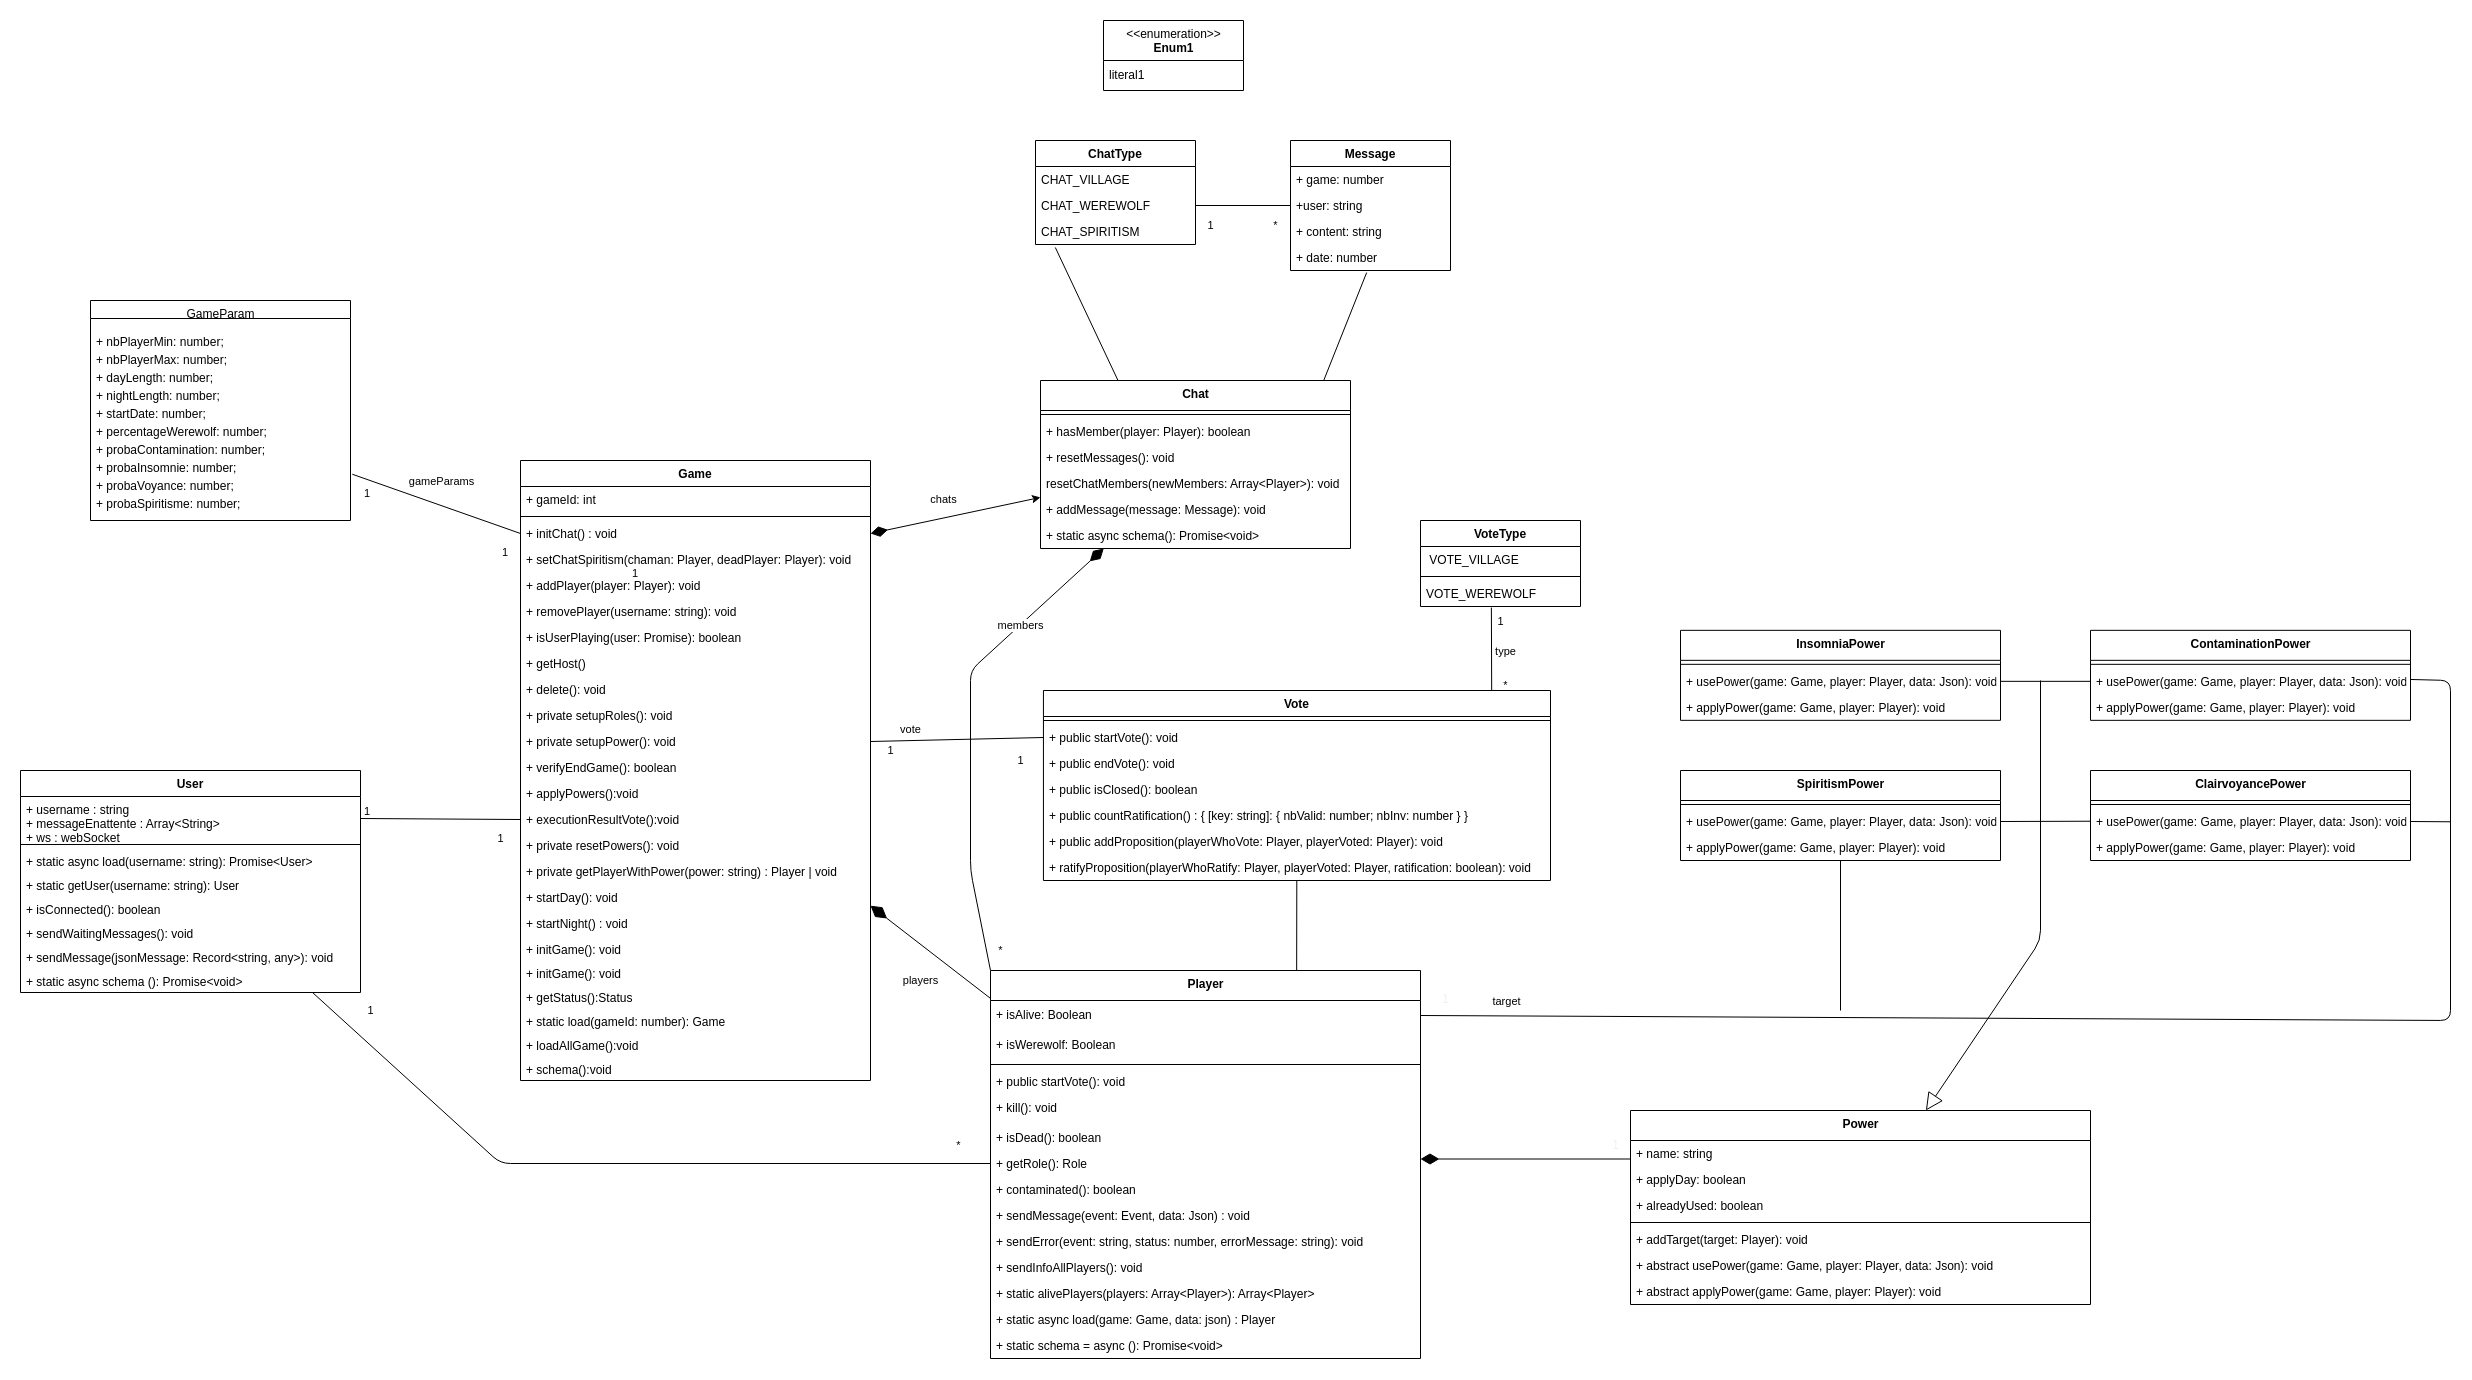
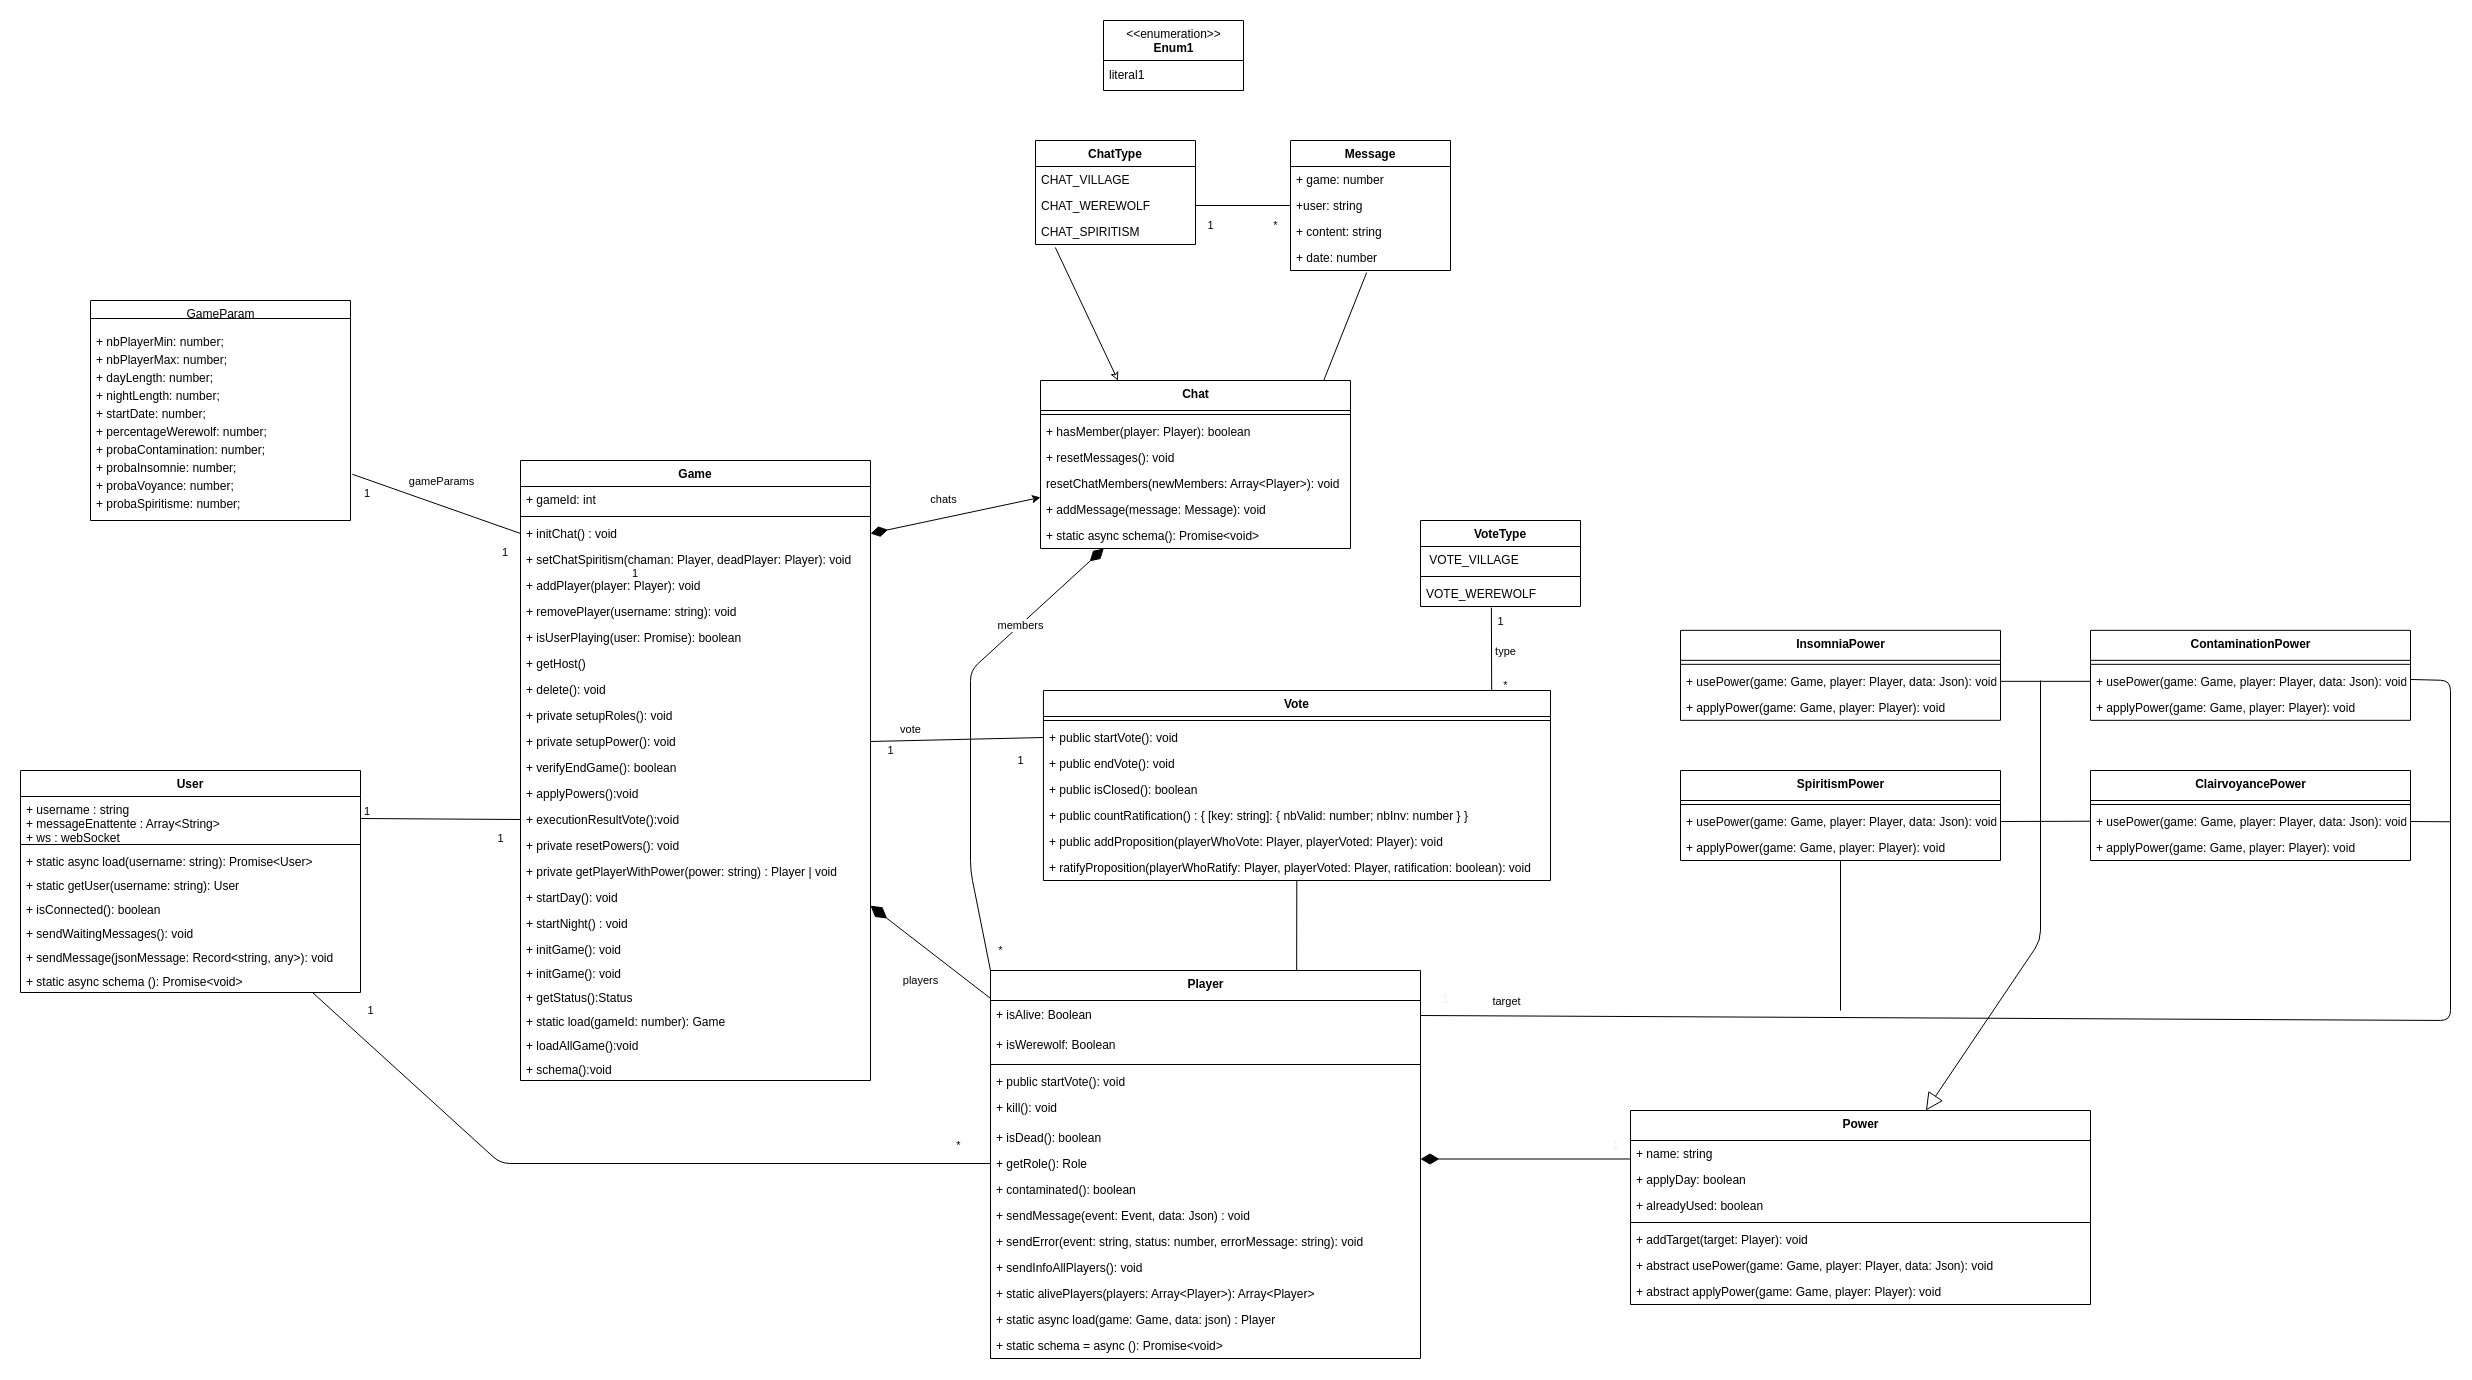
edge "CHAT_SPIRITISM" -- "Chat": arrowhead none -> classic
